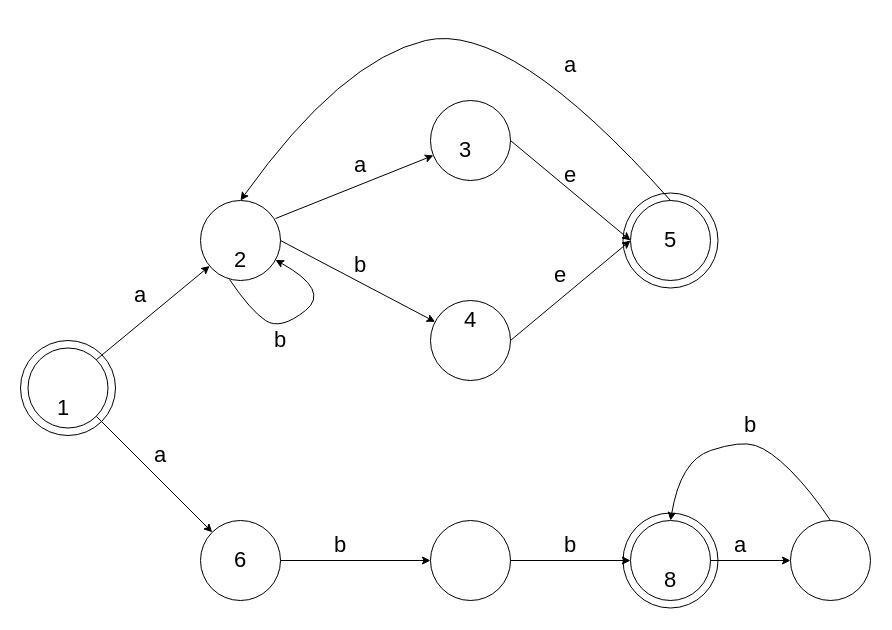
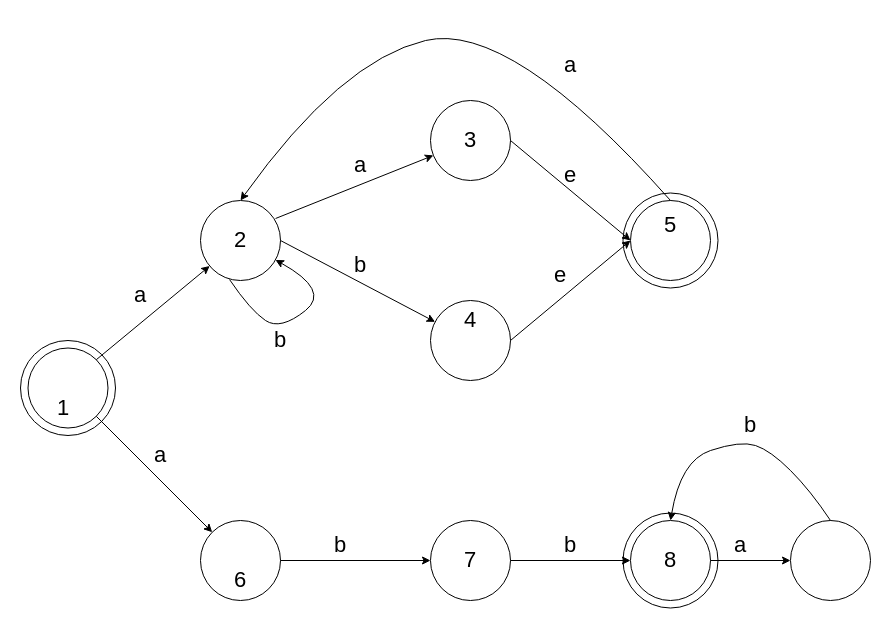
node "3": moved (466, 151) -> (471, 141)
node "5": moved (671, 241) -> (671, 226)
node "2": moved (241, 261) -> (241, 241)
node "6": moved (241, 561) -> (241, 581)
node "7": added
node "8": moved (671, 581) -> (671, 561)
